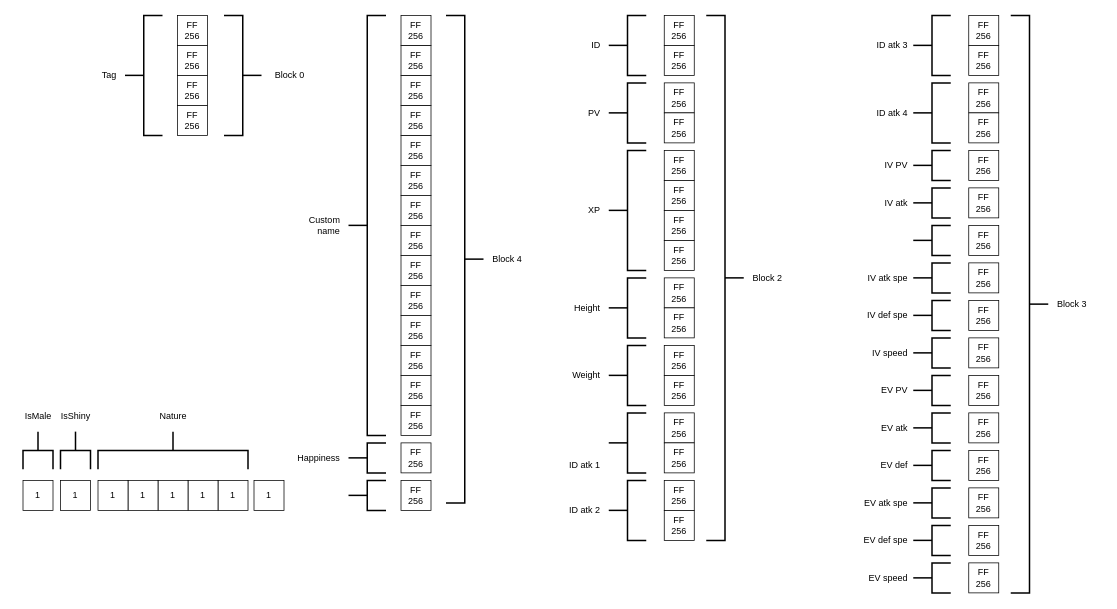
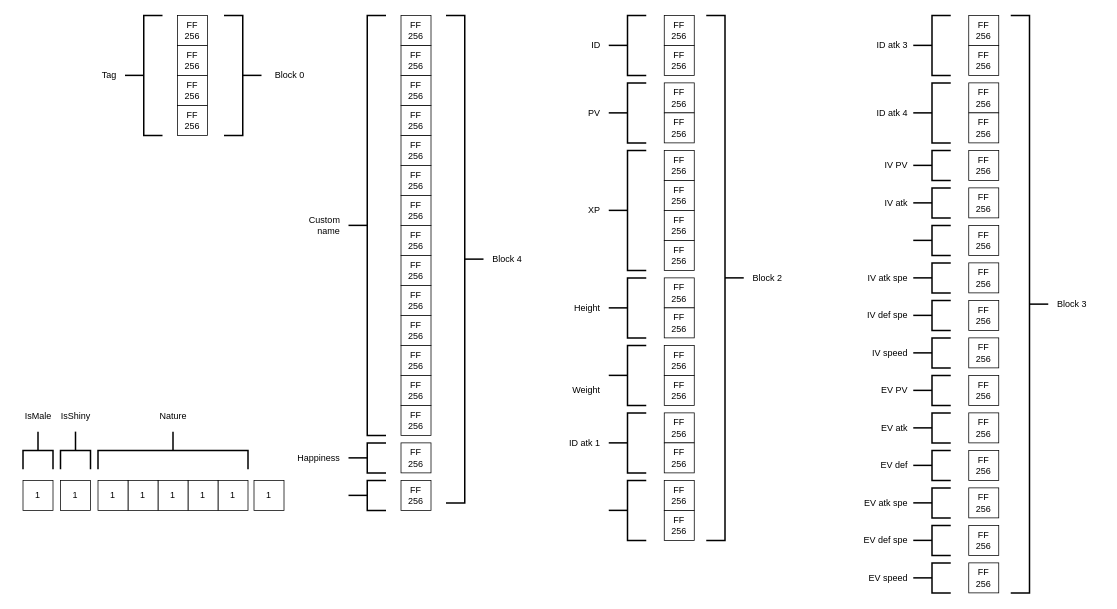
node "Weight": moved (579, 375) -> (579, 390)
node "ID atk 1": moved (579, 465) -> (579, 443)
node "ID atk 2": removed
